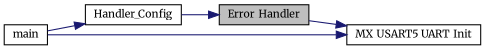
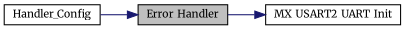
node "main": removed
node "MX_USART5_UART_Init": label "MX_USART5_UART_Init" -> "MX_USART2_UART_Init"
